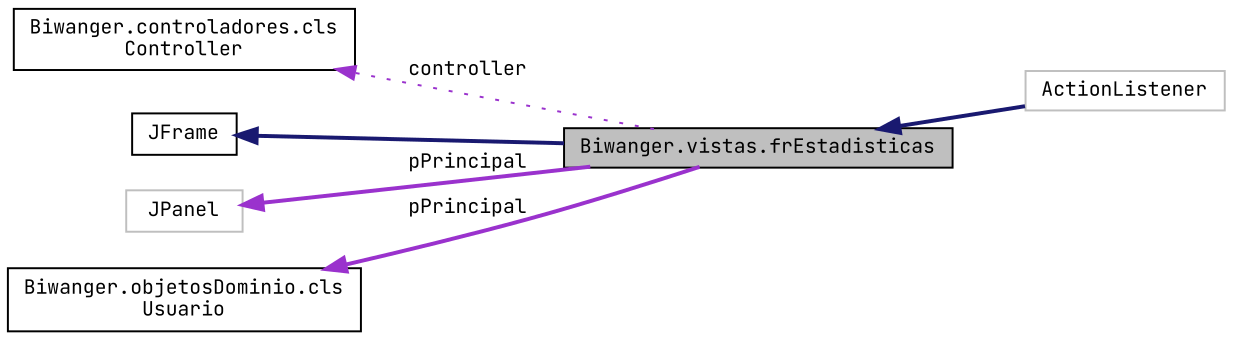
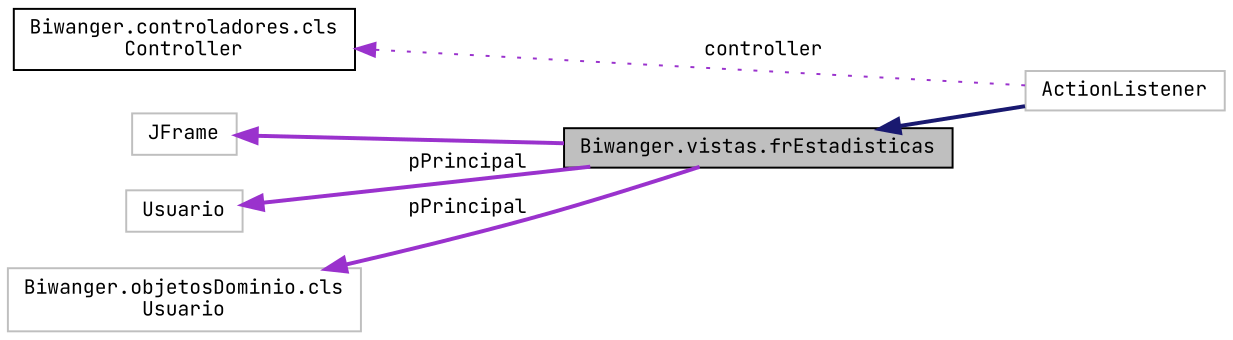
edge "Biwanger.vistas.frEstadisticas" -> "Biwanger.controladores.cls Controller": now "ActionListener" -> "Biwanger.controladores.cls Controller"
node "JFrame": color black -> grey75
edge "Biwanger.vistas.frEstadisticas" -> "JFrame": color midnightblue -> darkorchid3
node "JPanel": label "JPanel" -> "Usuario"
node "Biwanger.objetosDominio.cls Usuario": color black -> grey75
